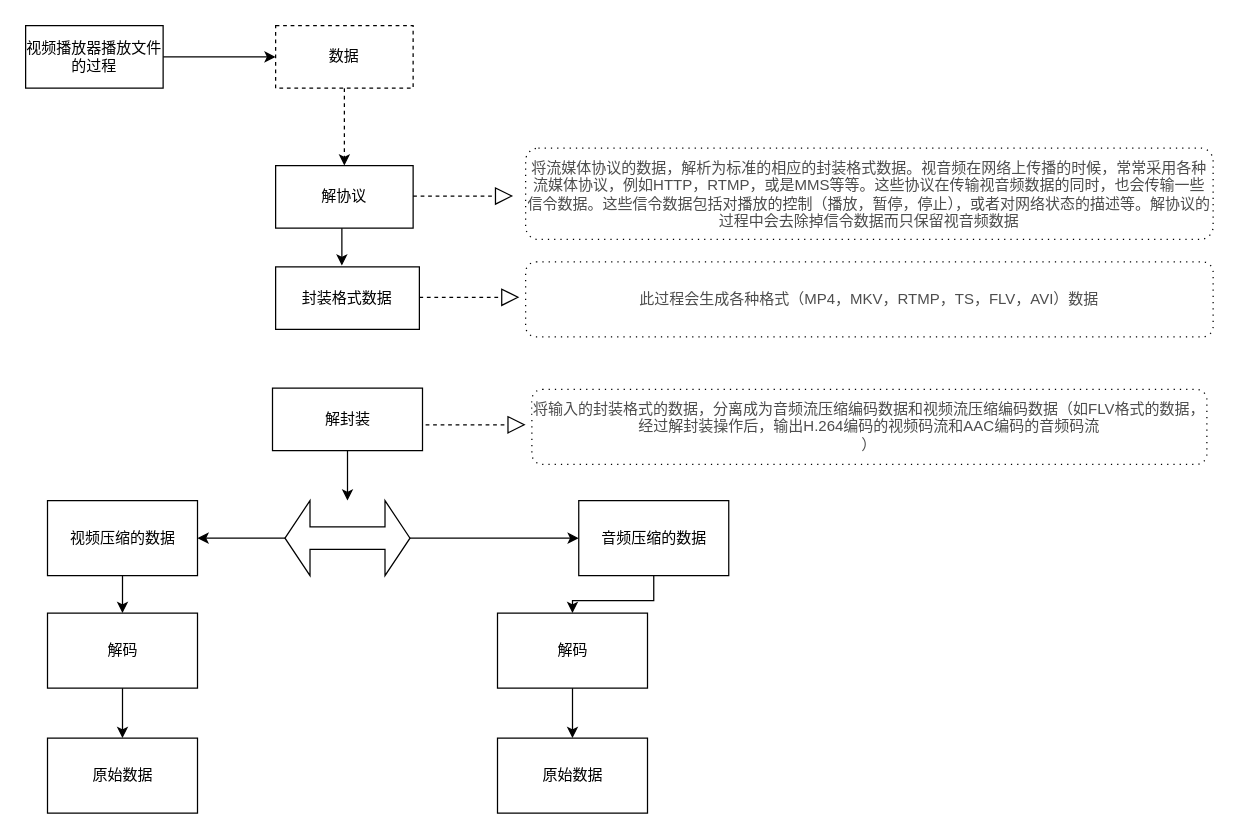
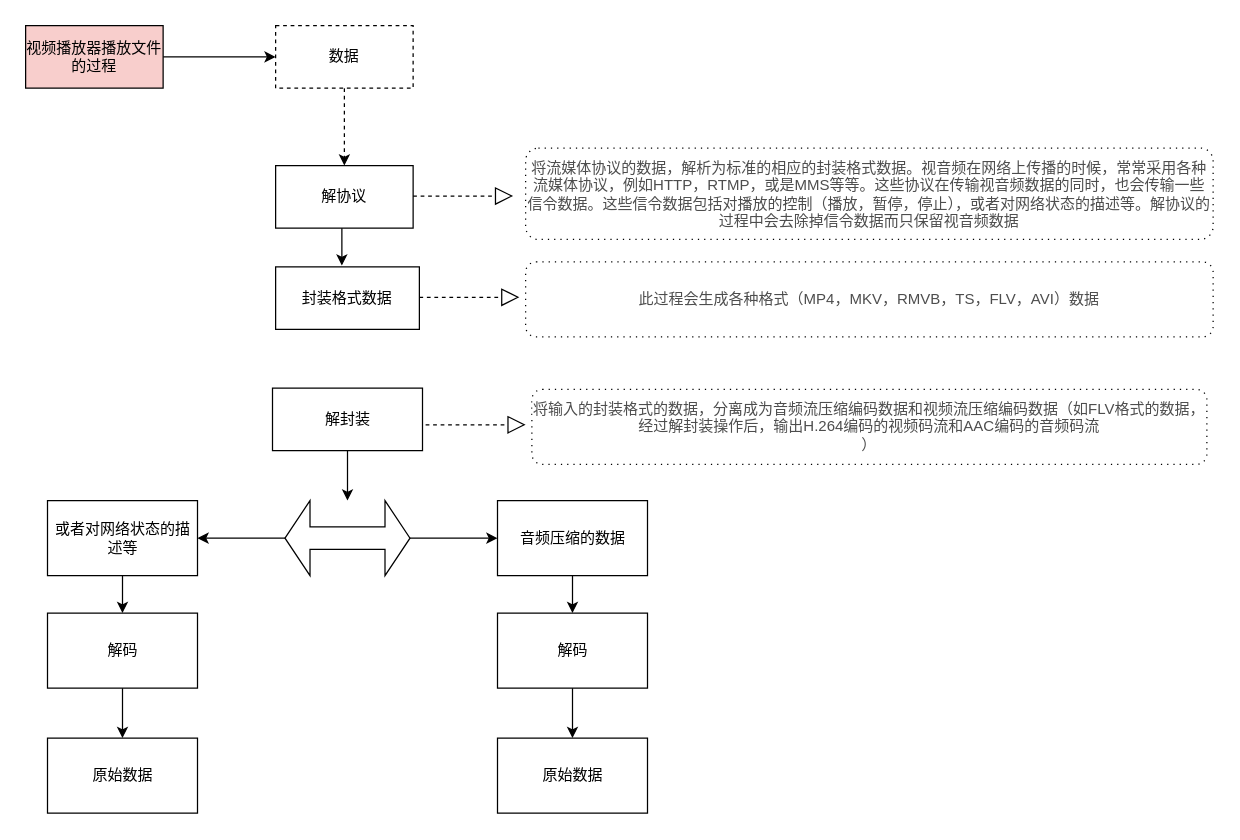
node "视频播放器播放文件的过程": fillcolor #ffffff -> #f8cecc
node "此过程会生成各种格式（MP4，MKV，RTMP，TS，FLV，AVI）数据": label "此过程会生成各种格式（MP4，MKV，RTMP，TS，FLV，AVI）数据" -> "此过程会生成各种格式（MP4，MKV，RMVB，TS，FLV，AVI）数据"
node "视频压缩的数据": label "视频压缩的数据" -> "或者对网络状态的描述等"
node "音频压缩的数据": moved (654, 538) -> (573, 538)
